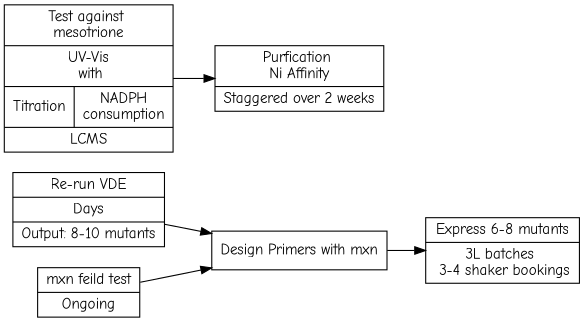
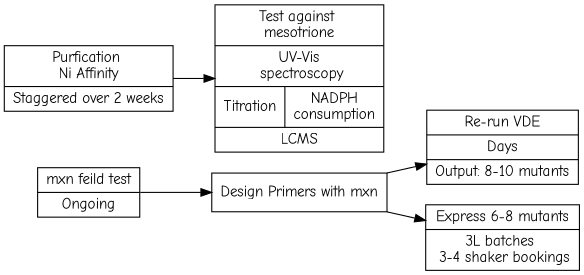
node "Test against": text "with" -> "spectroscopy"
edge "Test against" -> "Purfication": reversed
edge "Re-run VDE" -> "Design Primers with mxn": reversed
